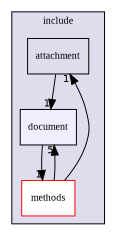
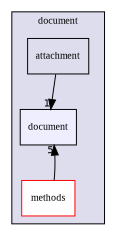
cluster "include": label "include" -> "document"
edge "methods" -> "attachment": removed
edge "document" -> "methods": removed
